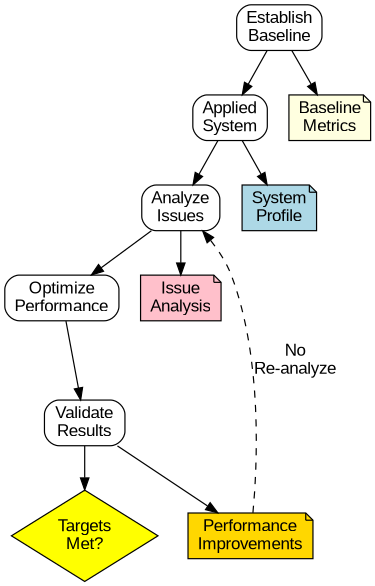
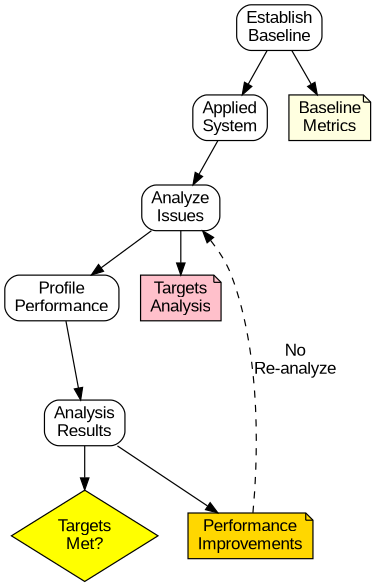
node "System Profile": removed
node "Optimize Performance": label "Optimize Performance" -> "Profile Performance"
node "Issue Analysis": label "Issue Analysis" -> "Targets Analysis"
node "Validate Results": label "Validate Results" -> "Analysis Results"
